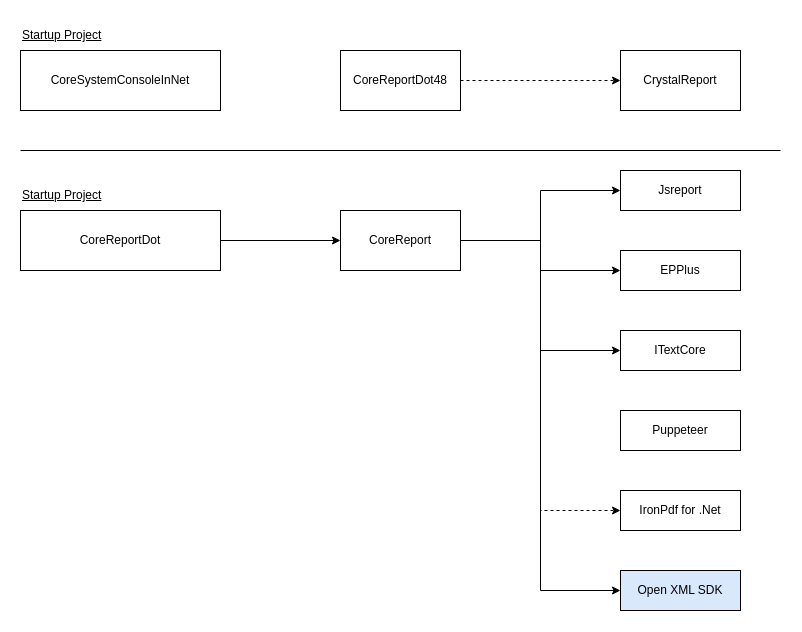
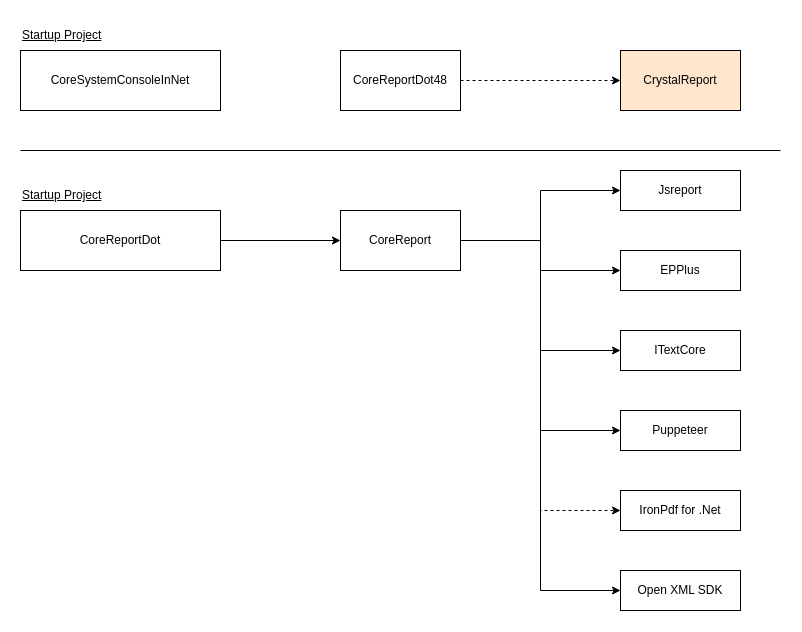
node "CrystalReport": fillcolor #ffffff -> #ffe6cc
edge "CoreReport" -> "Puppeteer": added
node "Open XML SDK": fillcolor #dae8fc -> #ffffff
